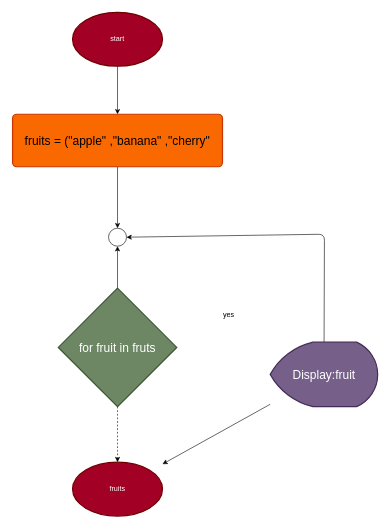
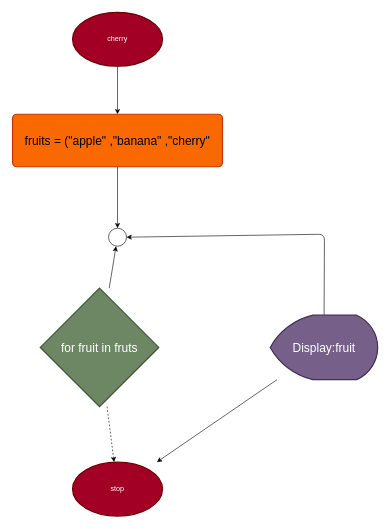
node "start": label "start" -> "cherry"
node "yes": removed
node "for fruit in fruts": moved (117, 348) -> (99, 348)
node "Display:fruit": moved (324, 375) -> (324, 348)
node "fruits": label "fruits" -> "stop"
